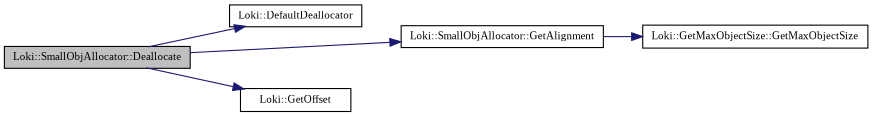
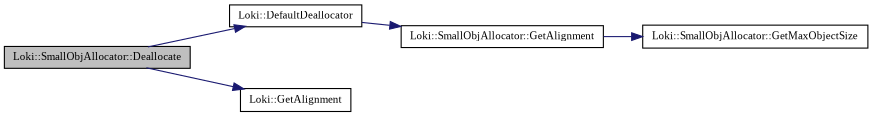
node "Loki::GetMaxObjectSize::GetMaxObjectSize": label "Loki::GetMaxObjectSize::GetMaxObjectSize" -> "Loki::SmallObjAllocator::GetMaxObjectSize"
edge "Loki::SmallObjAllocator::Deallocate" -> "Loki::SmallObjAllocator::GetAlignment": now "Loki::DefaultDeallocator" -> "Loki::SmallObjAllocator::GetAlignment"
node "Loki::GetOffset": label "Loki::GetOffset" -> "Loki::GetAlignment"
